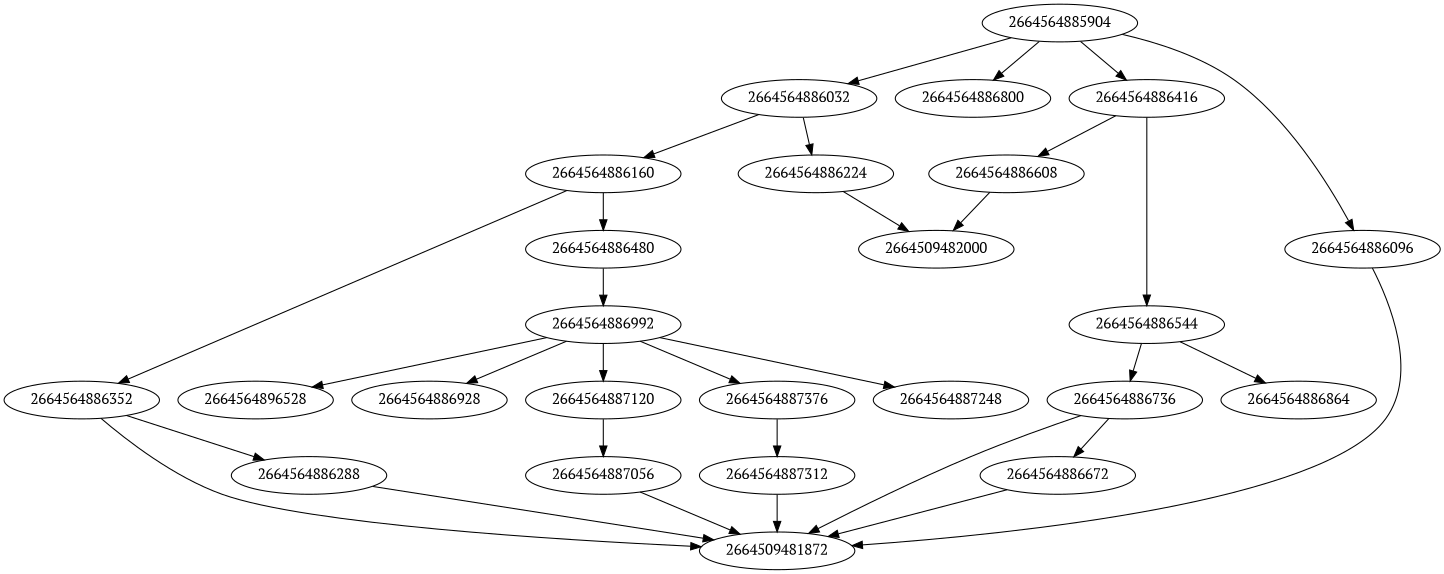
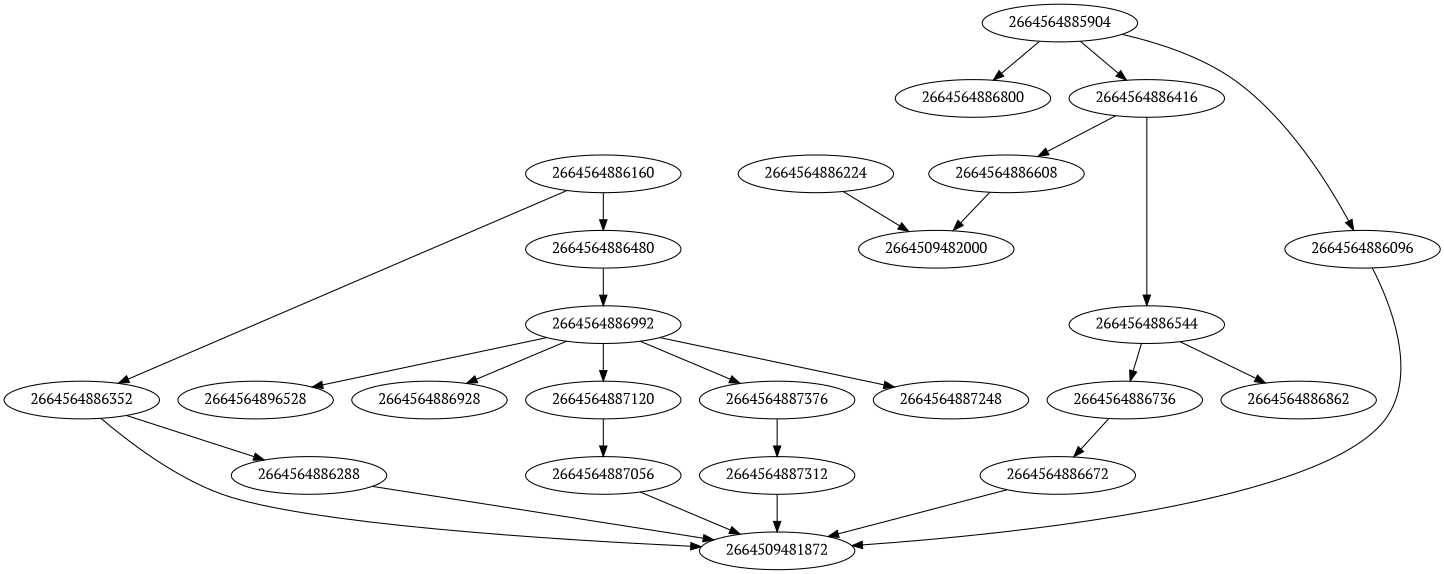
node "2664564886032": removed
node "2664564886864": label "2664564886864" -> "2664564886862"
edge "2664564886736" -> "2664509481872": removed
